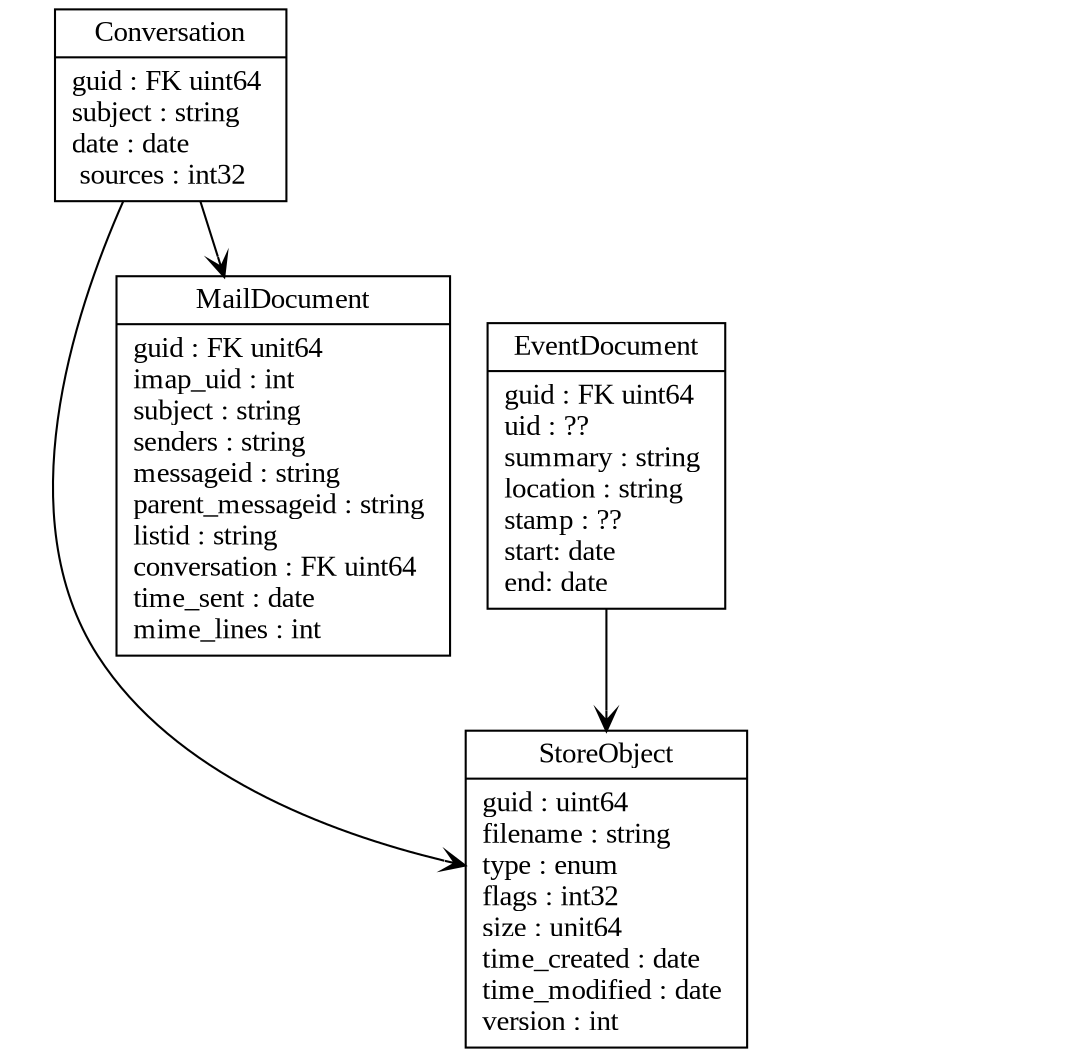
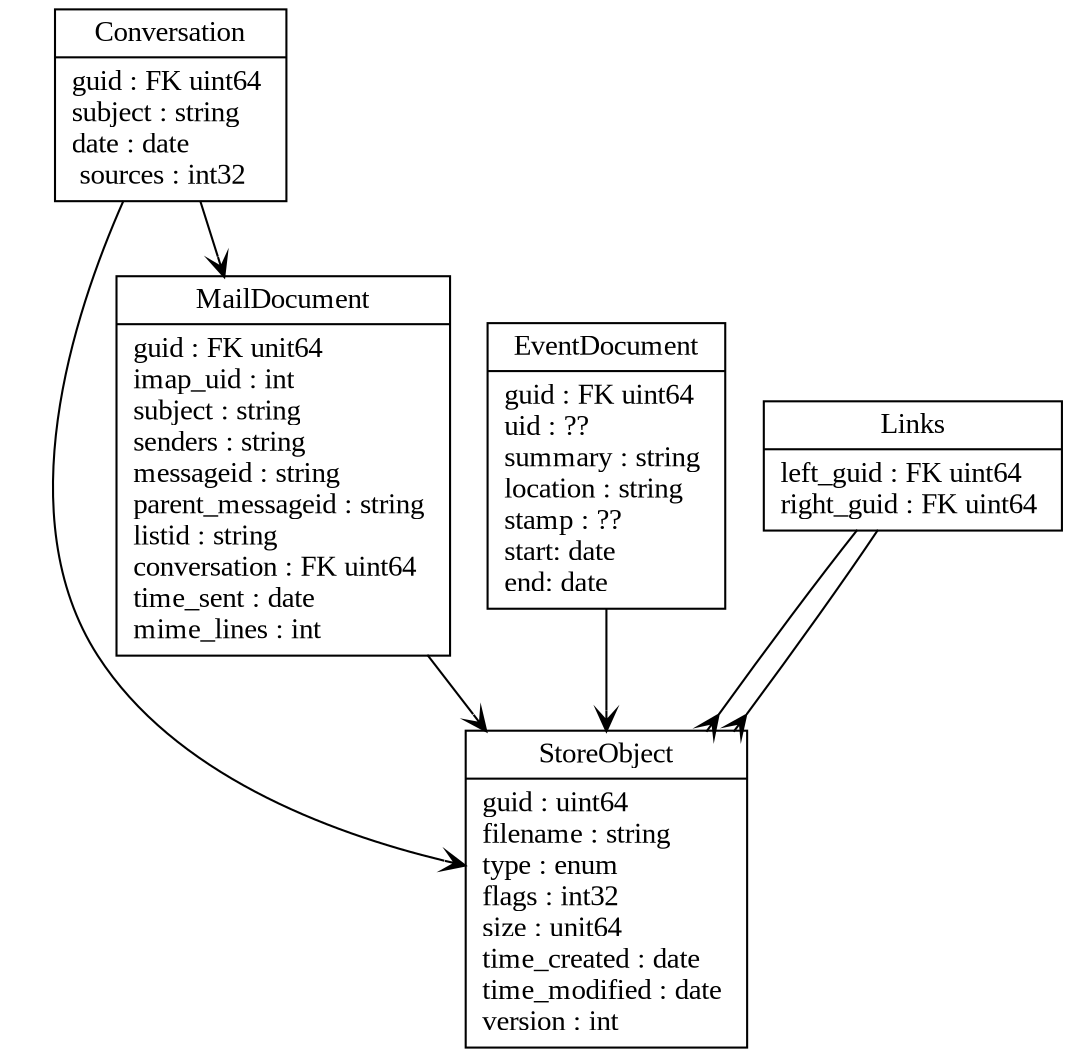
node "Links": added
edge "MailDocument" -> "StoreObject": added
